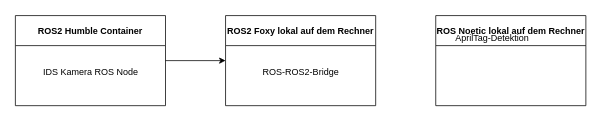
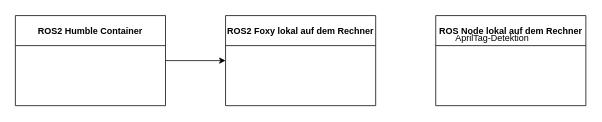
node "ROS Noetic lokal auf dem Rechner": label "ROS Noetic lokal auf dem Rechner" -> "ROS Node lokal auf dem Rechner"
node "IDS Kamera ROS Node": removed
node "ROS-ROS2-Bridge": removed
